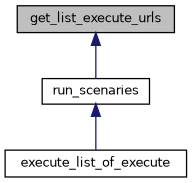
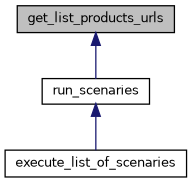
node "get_list_execute_urls": label "get_list_execute_urls" -> "get_list_products_urls"
node "execute_list_of_execute": label "execute_list_of_execute" -> "execute_list_of_scenaries"
